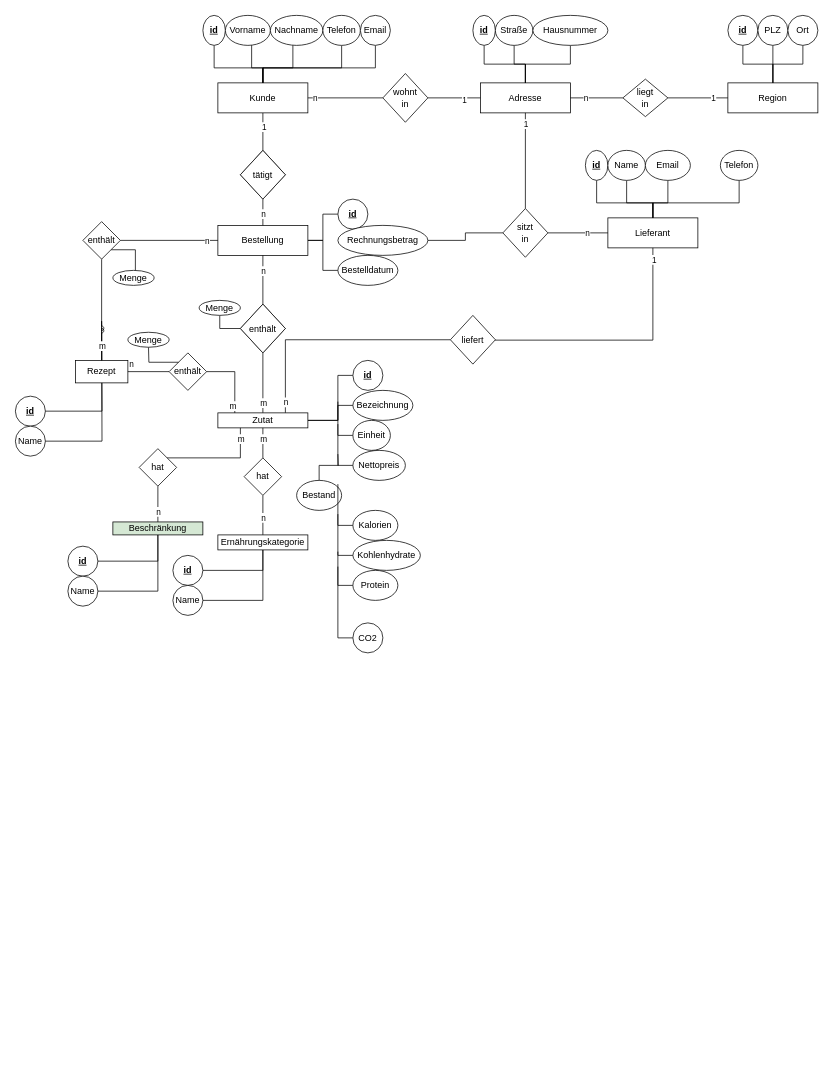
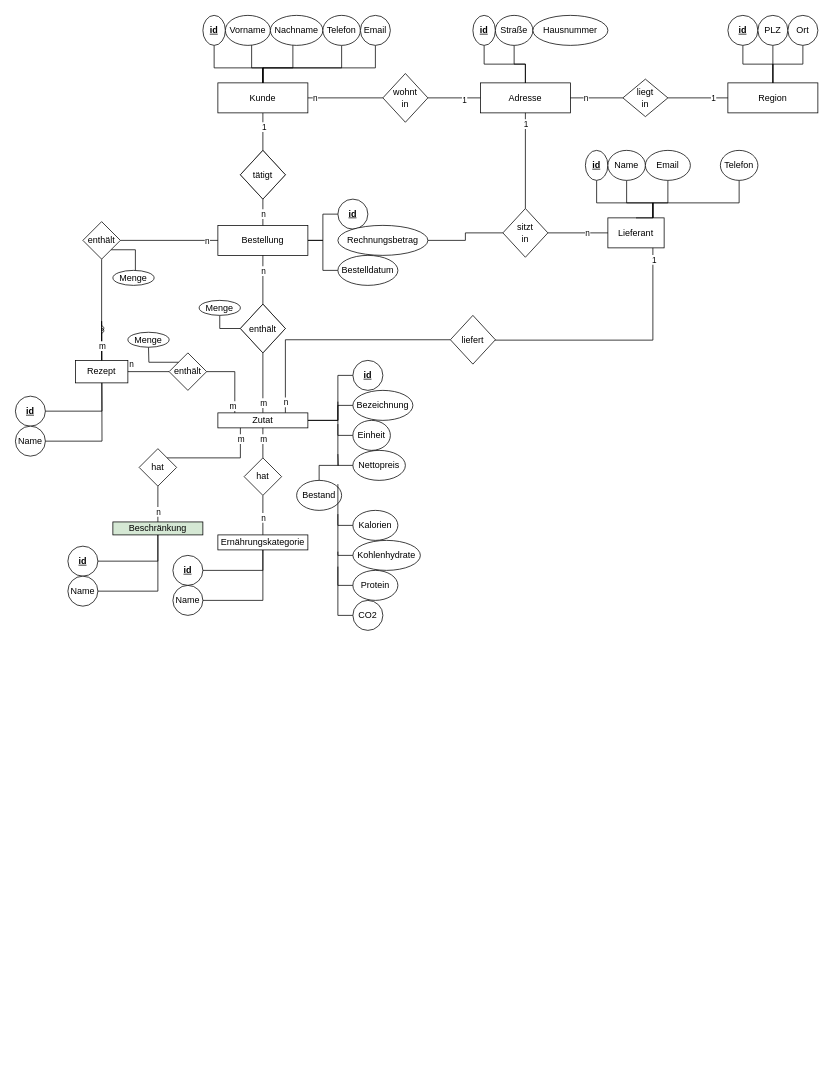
edge "Hausnummer" -- "Adresse": removed
node "Lieferant": size 90x30 -> 56x30
node "CO2": moved (368, 638) -> (368, 615)
